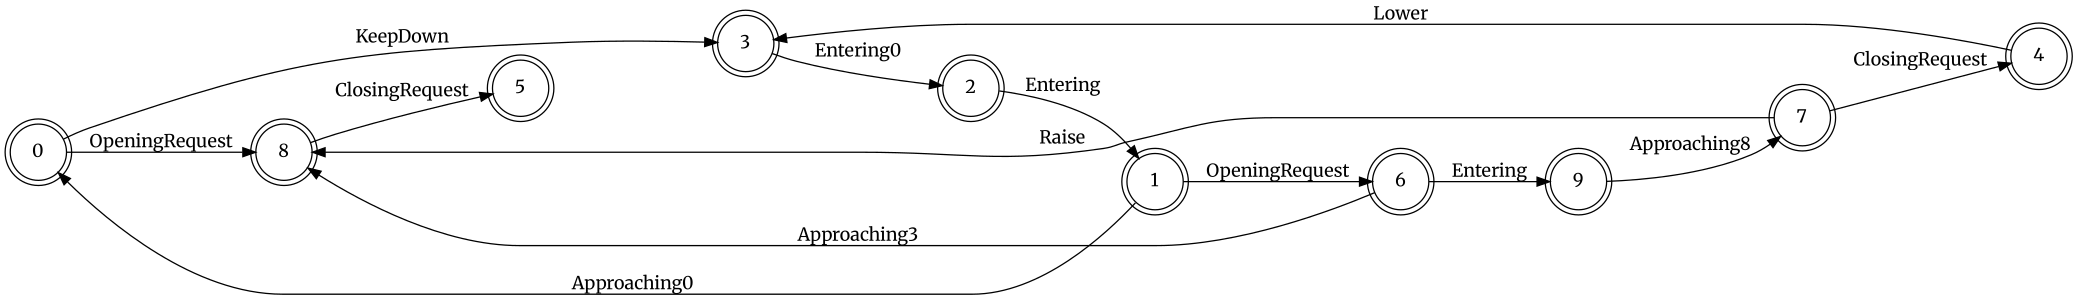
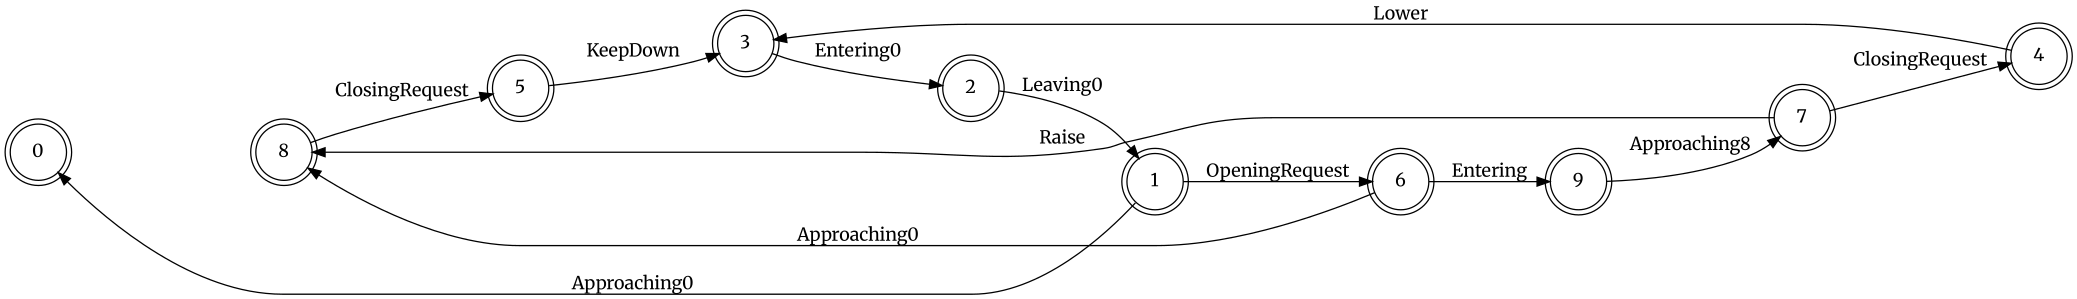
edge "0" -> "3": now "5" -> "3"
edge "2" -> "1": label "Entering" -> "Leaving0"
edge "0" -> "8": removed, label "OpeningRequest"
edge "6" -> "8": label "Approaching3" -> "Approaching0"
